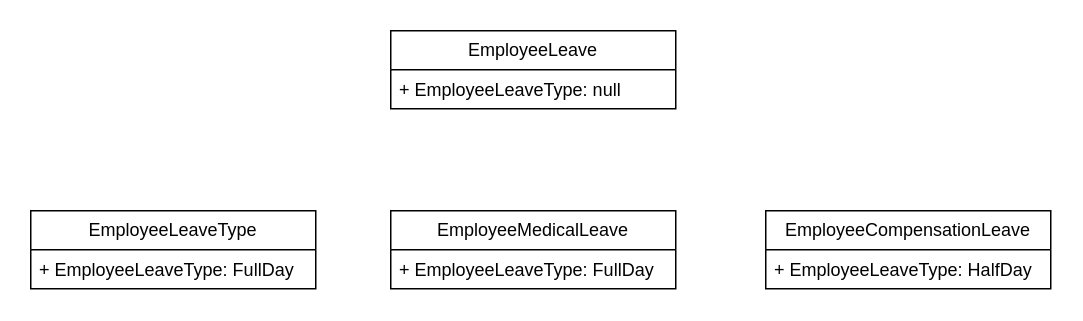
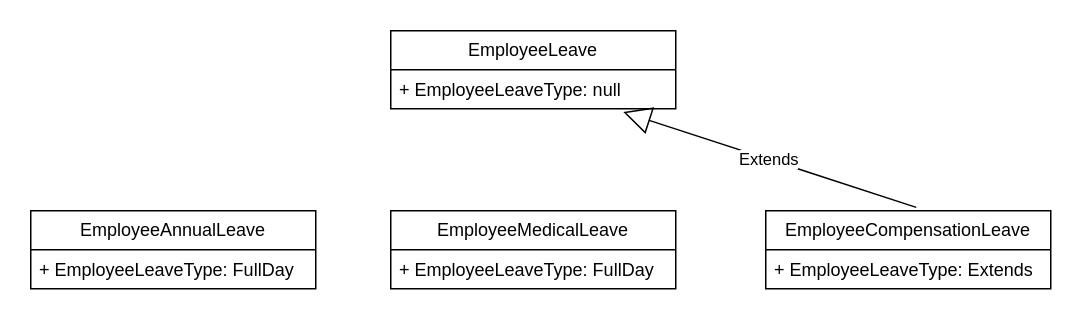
edge "EmployeeCompensationLeave" -> "+ EmployeeLeaveType: null": added, label "Extends"
node "EmployeeLeaveType": label "EmployeeLeaveType" -> "EmployeeAnnualLeave"
node "+ EmployeeLeaveType: HalfDay": label "+ EmployeeLeaveType: HalfDay" -> "+ EmployeeLeaveType: Extends"
